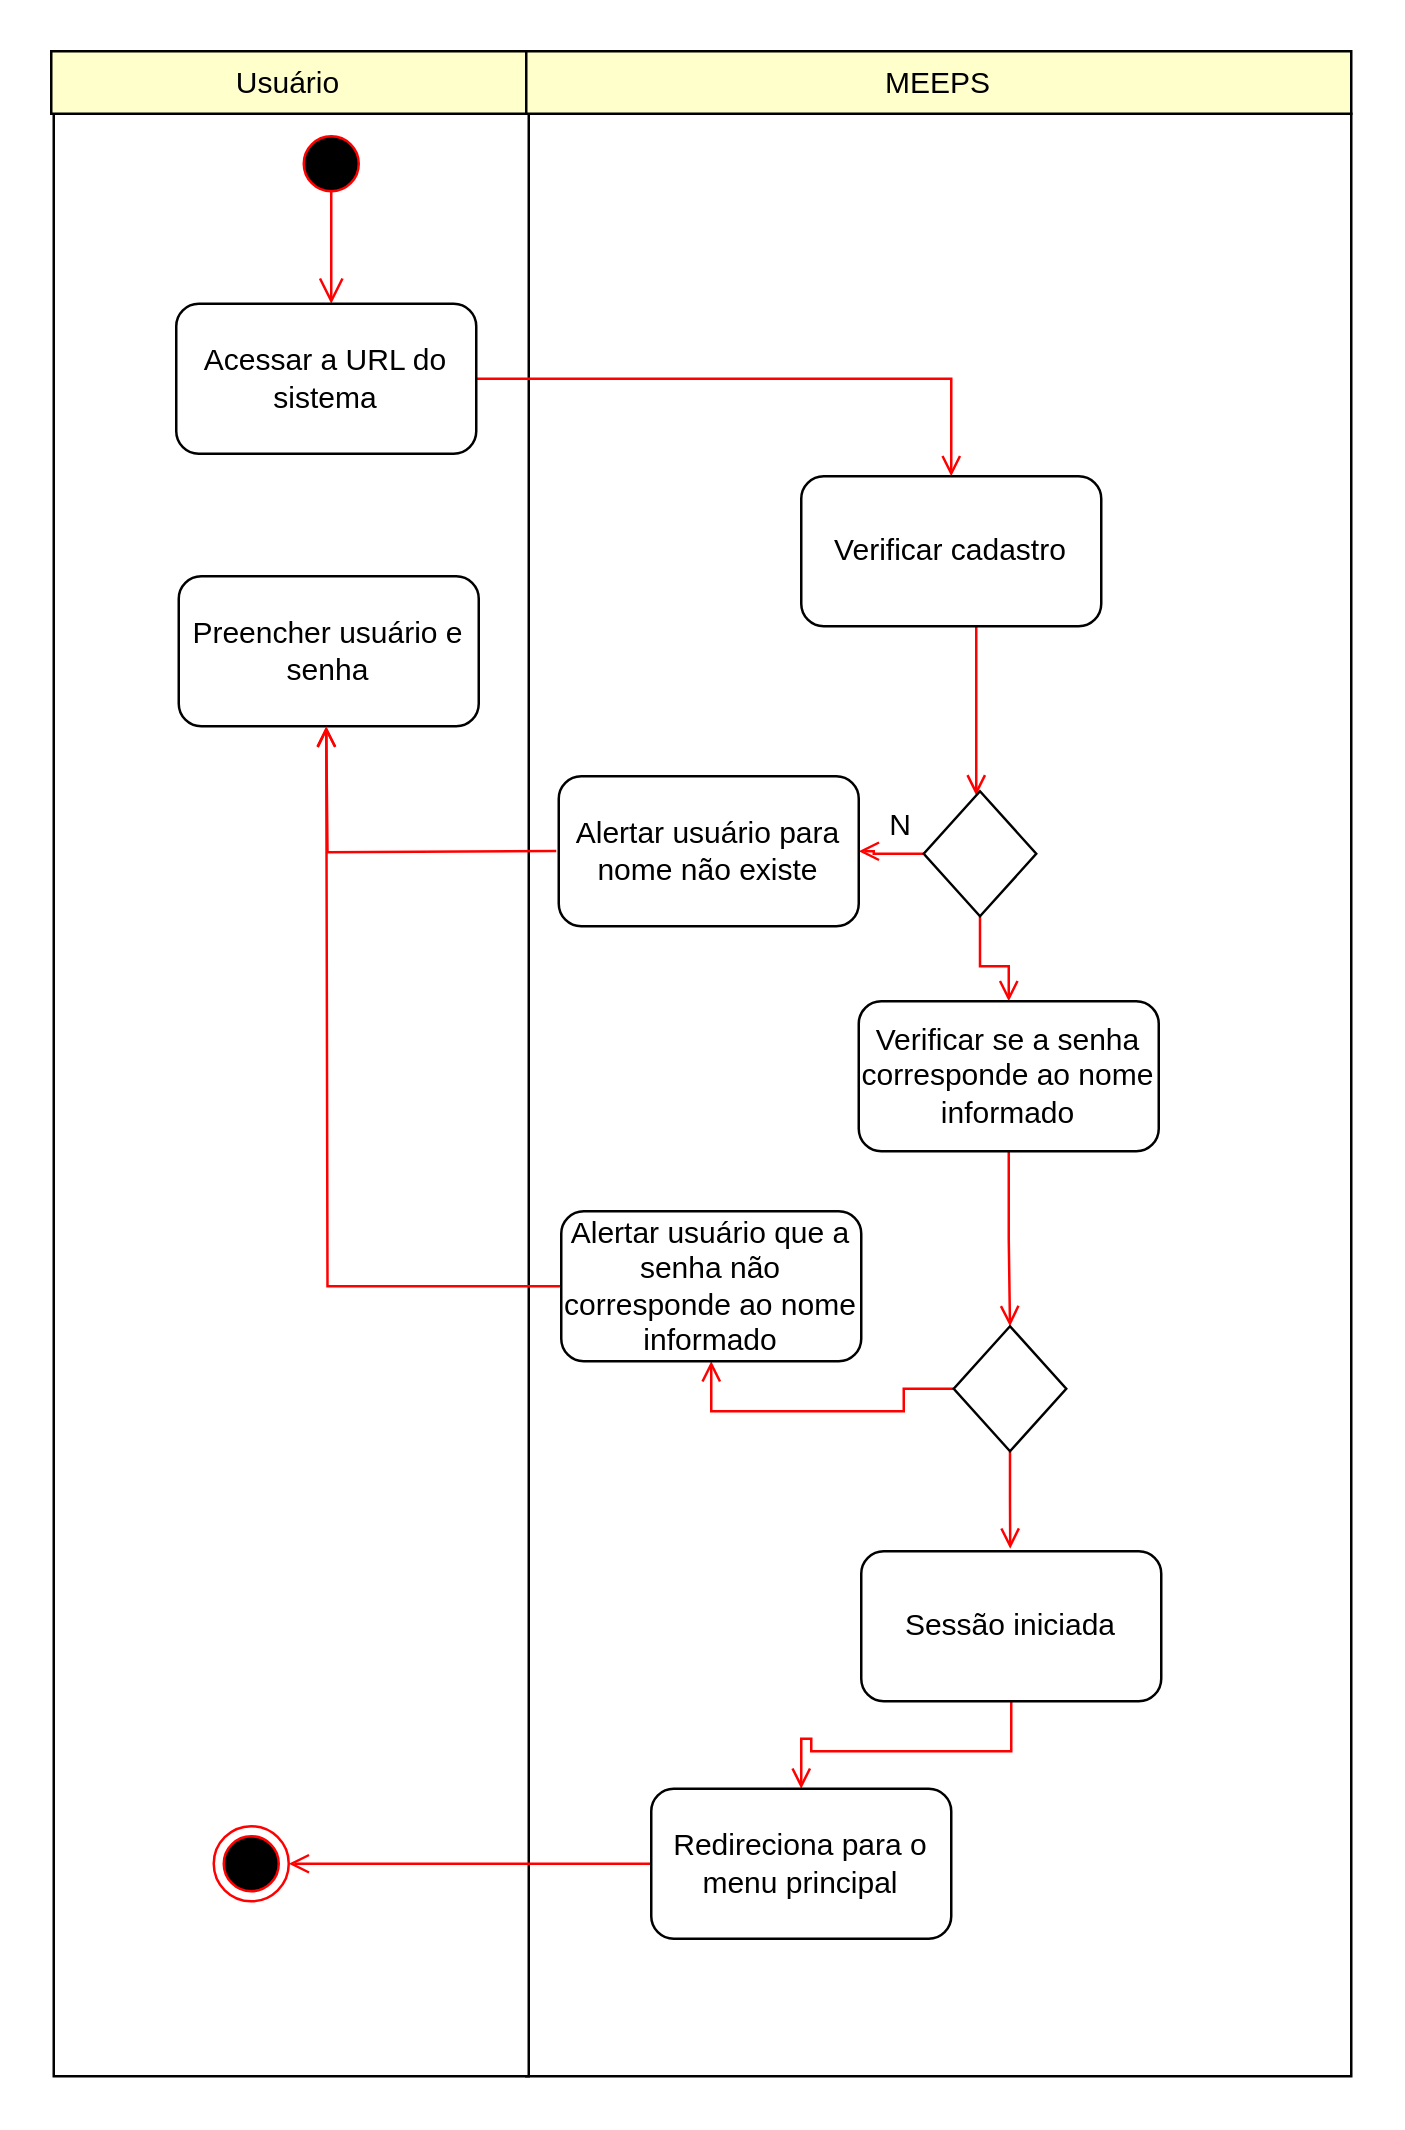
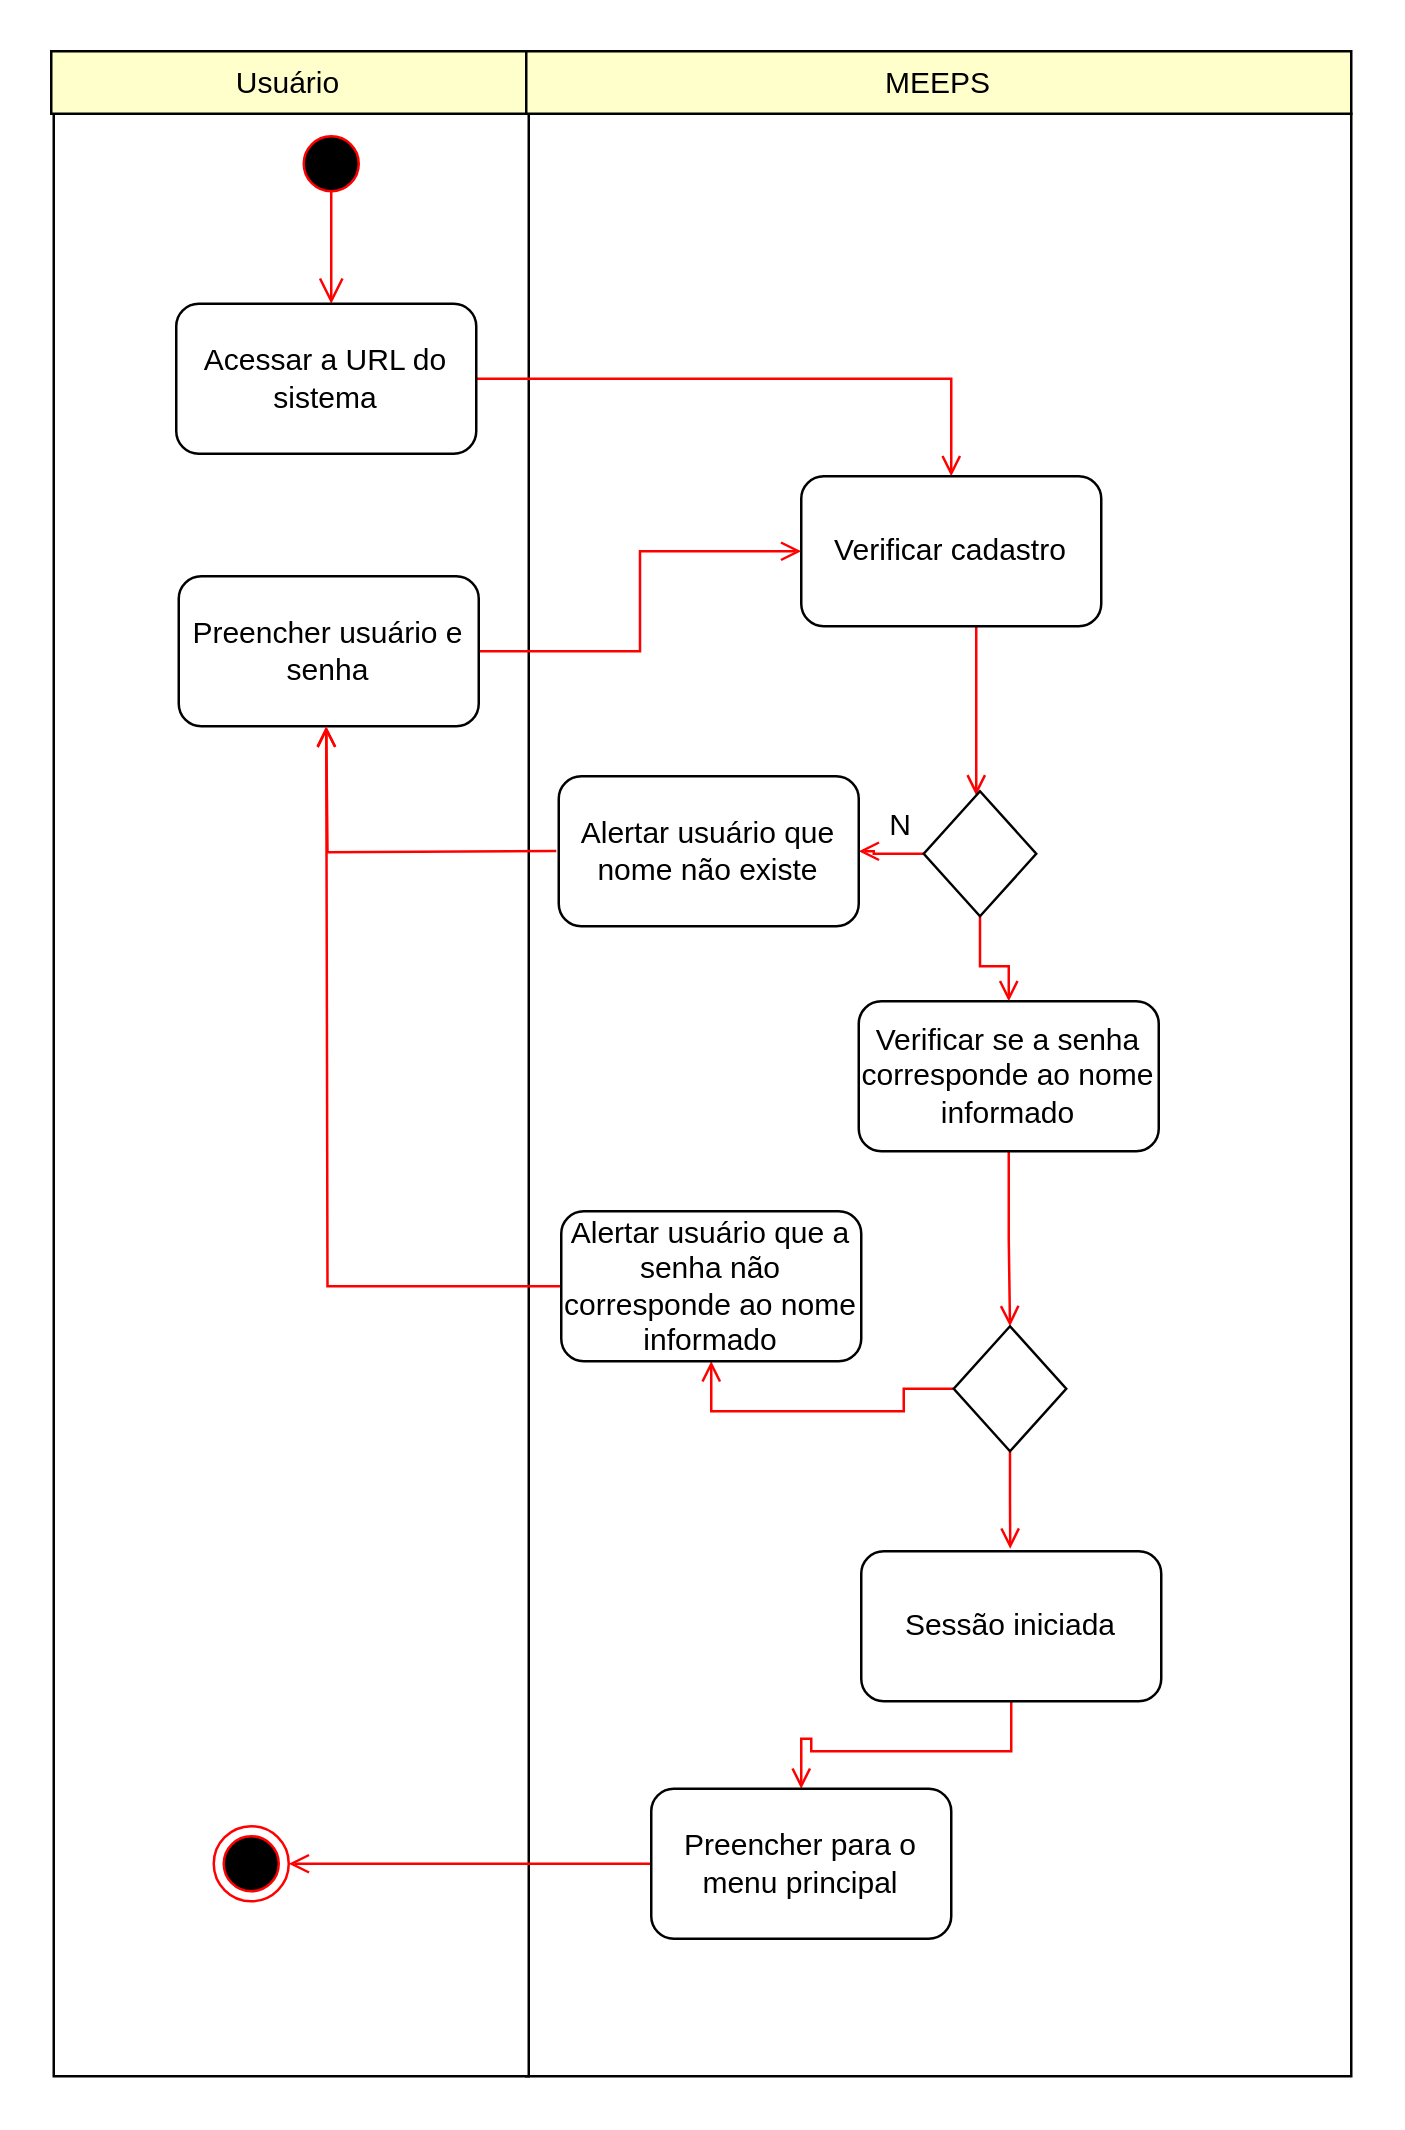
edge "Preencher usuário e senha" -> "Verificar cadastro": added
node "Alertar usuário para nome não existe": label "Alertar usuário para nome não existe" -> "Alertar usuário que nome não existe"
node "Redireciona para o menu principal": label "Redireciona para o menu principal" -> "Preencher para o menu principal"
